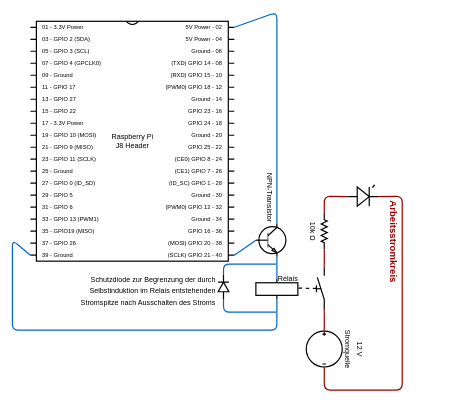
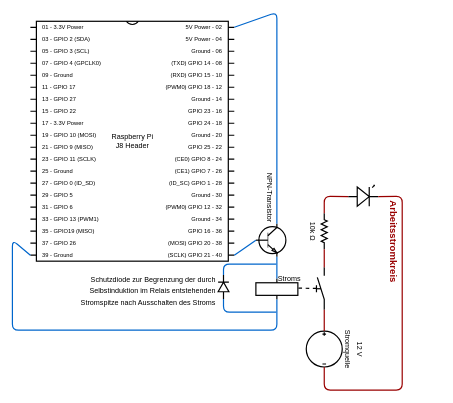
node "Relais": label "Relais" -> "Stroms"
